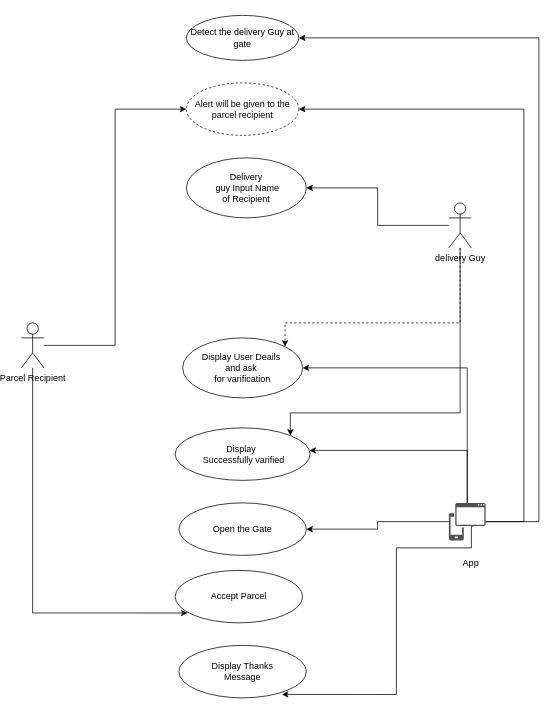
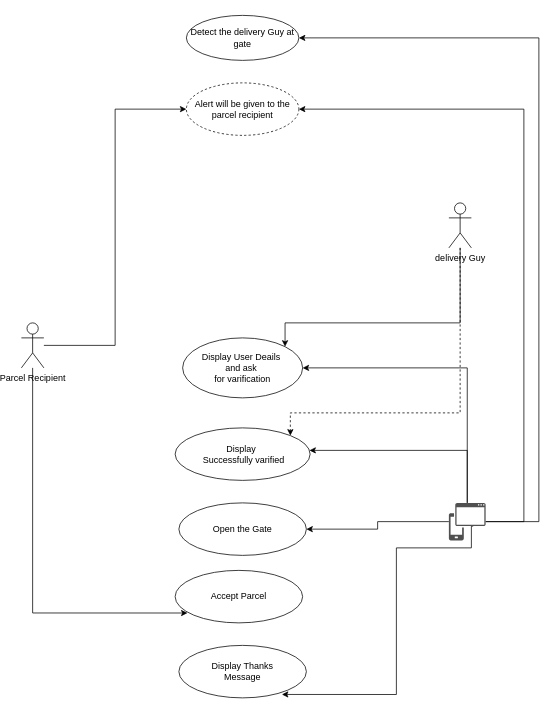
node "Delivery guy Input Name of Recipient": removed
edge "delivery Guy" -> "Delivery guy Input Name of Recipient": removed
edge "delivery Guy" -> "Display User Deails and ask for varification": style dashed -> solid
edge "delivery Guy" -> "Display Successfully varified": style solid -> dashed
node "App": removed
